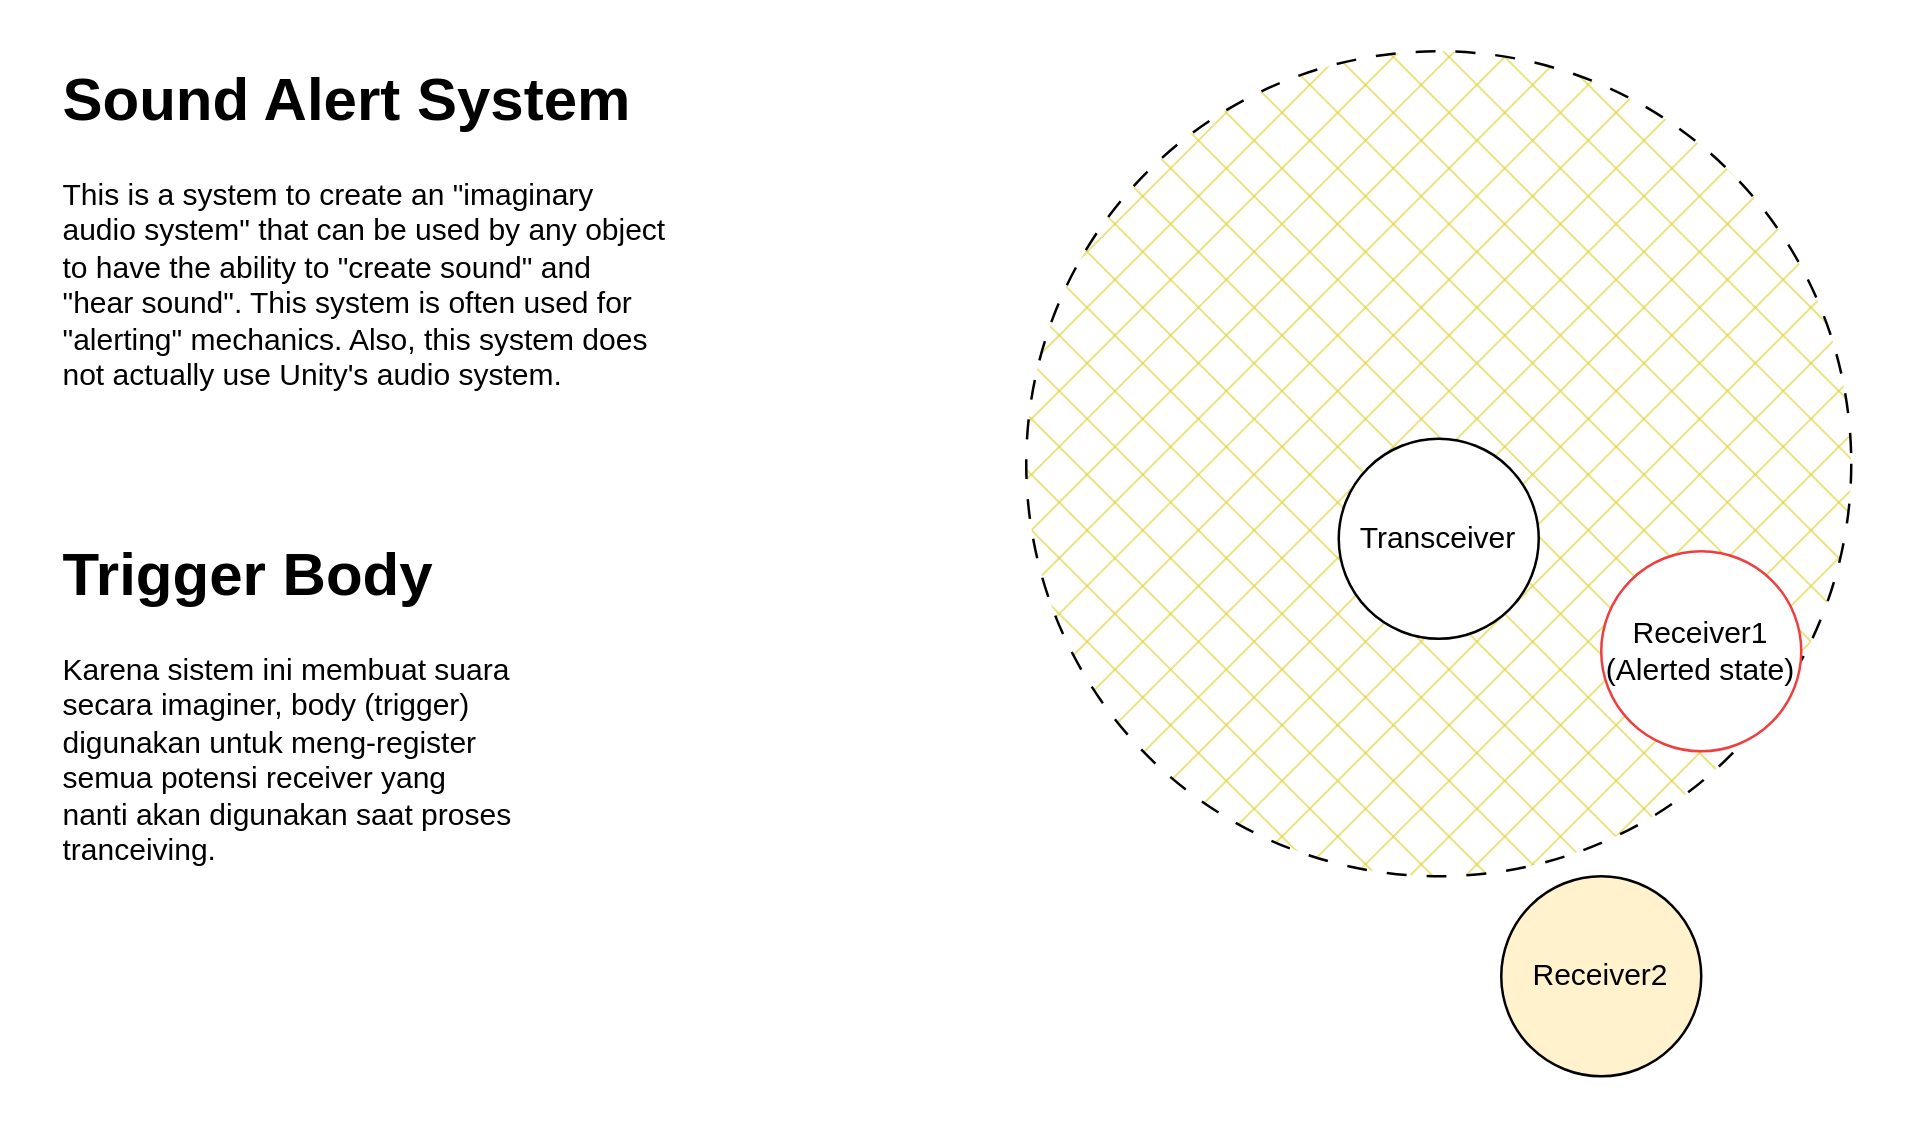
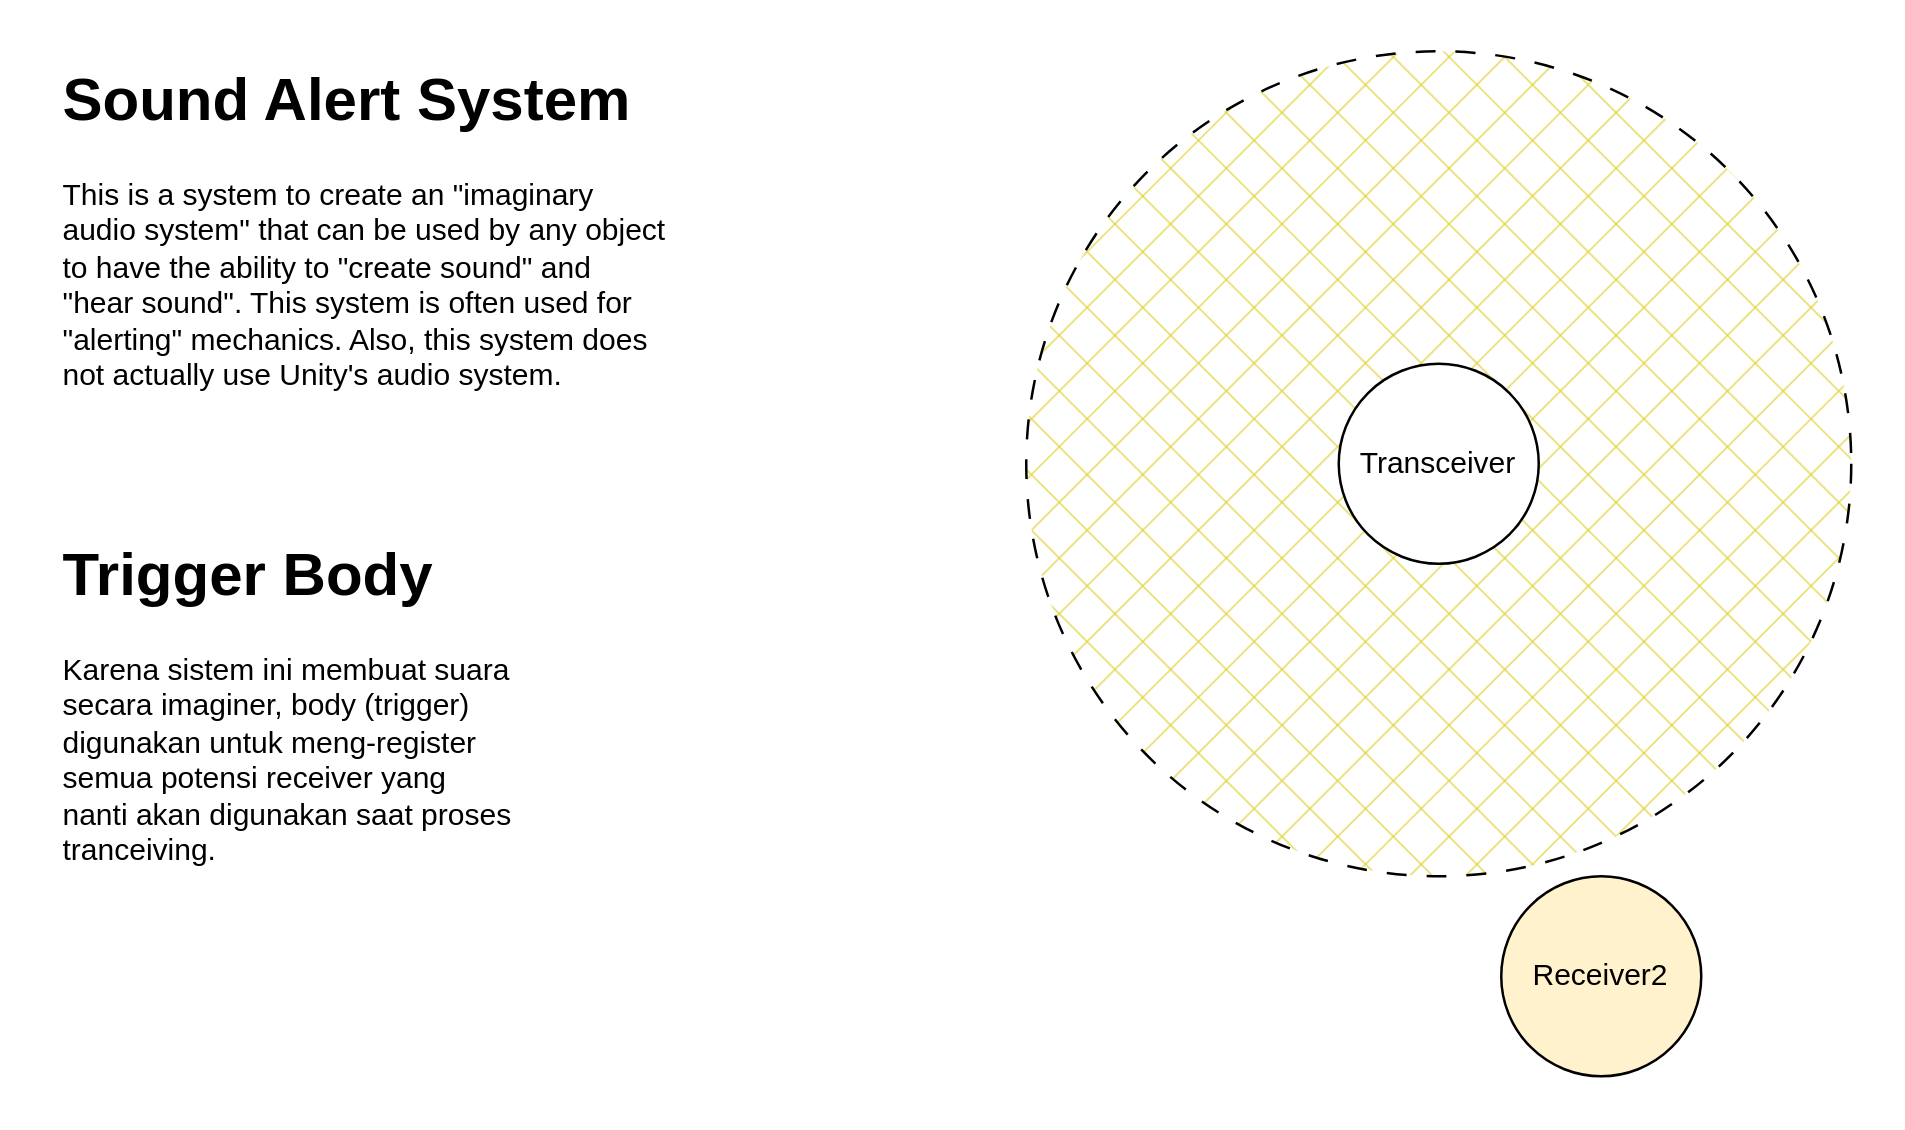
node "Transceiver": moved (1439, 539) -> (1439, 464)
node "Receiver1 (Alerted state)": removed
